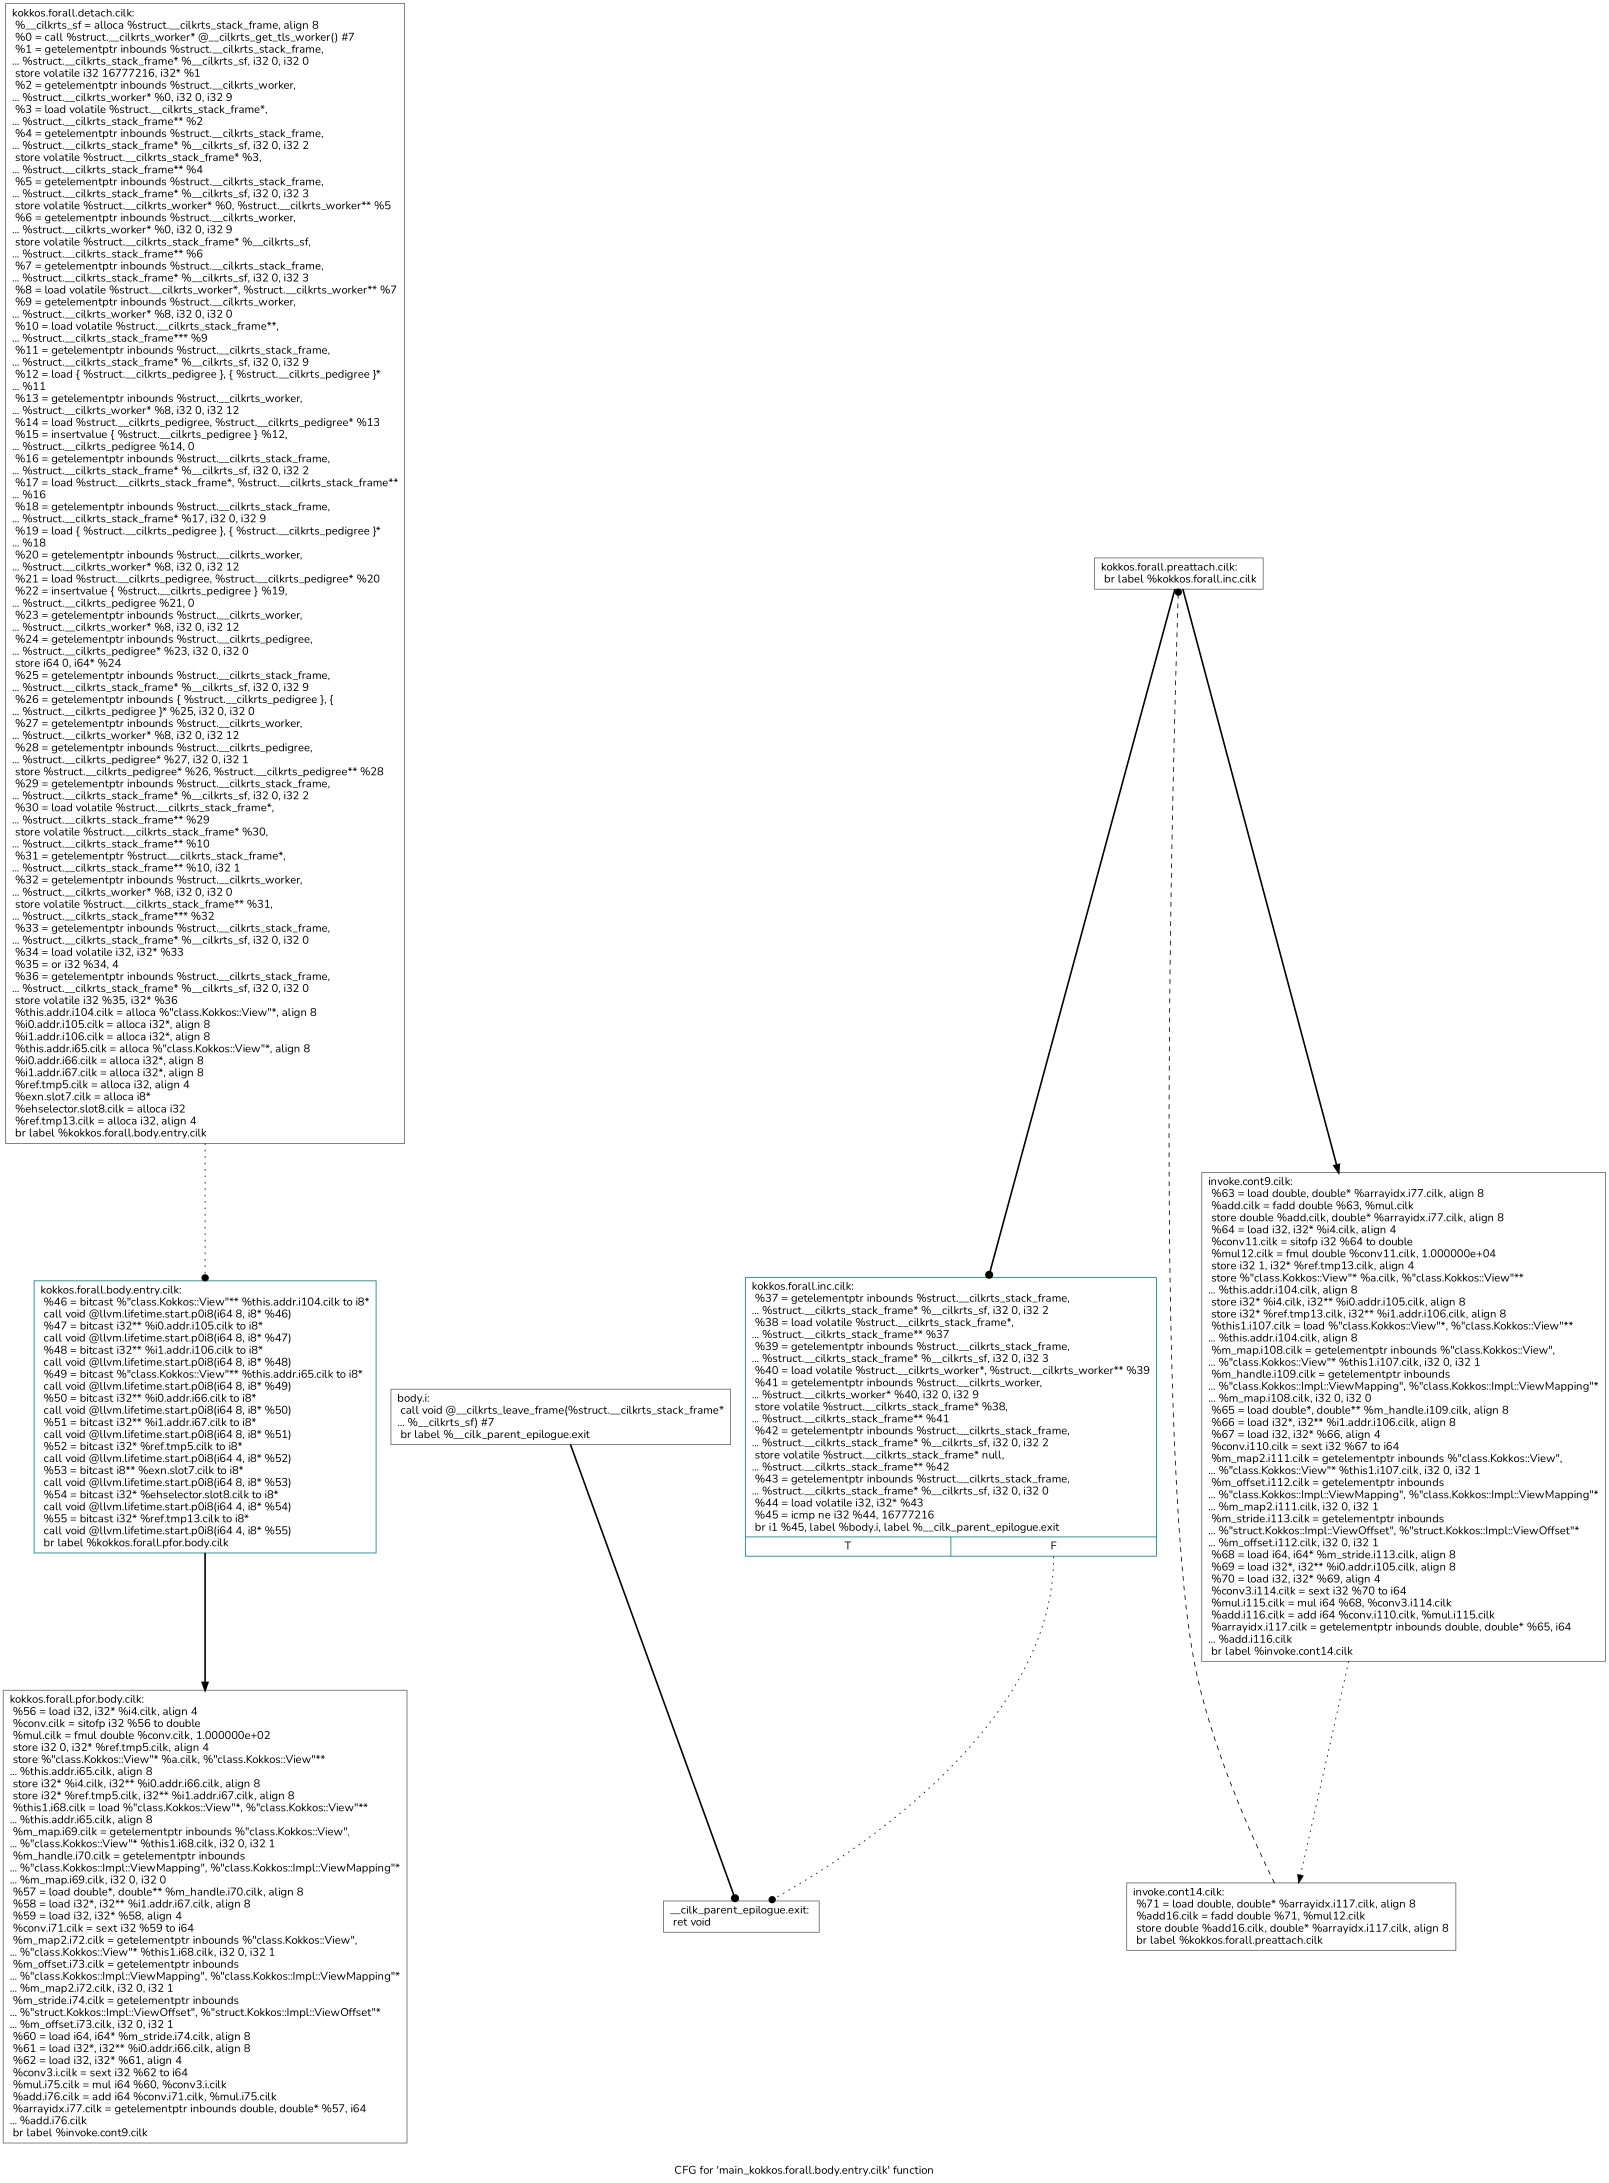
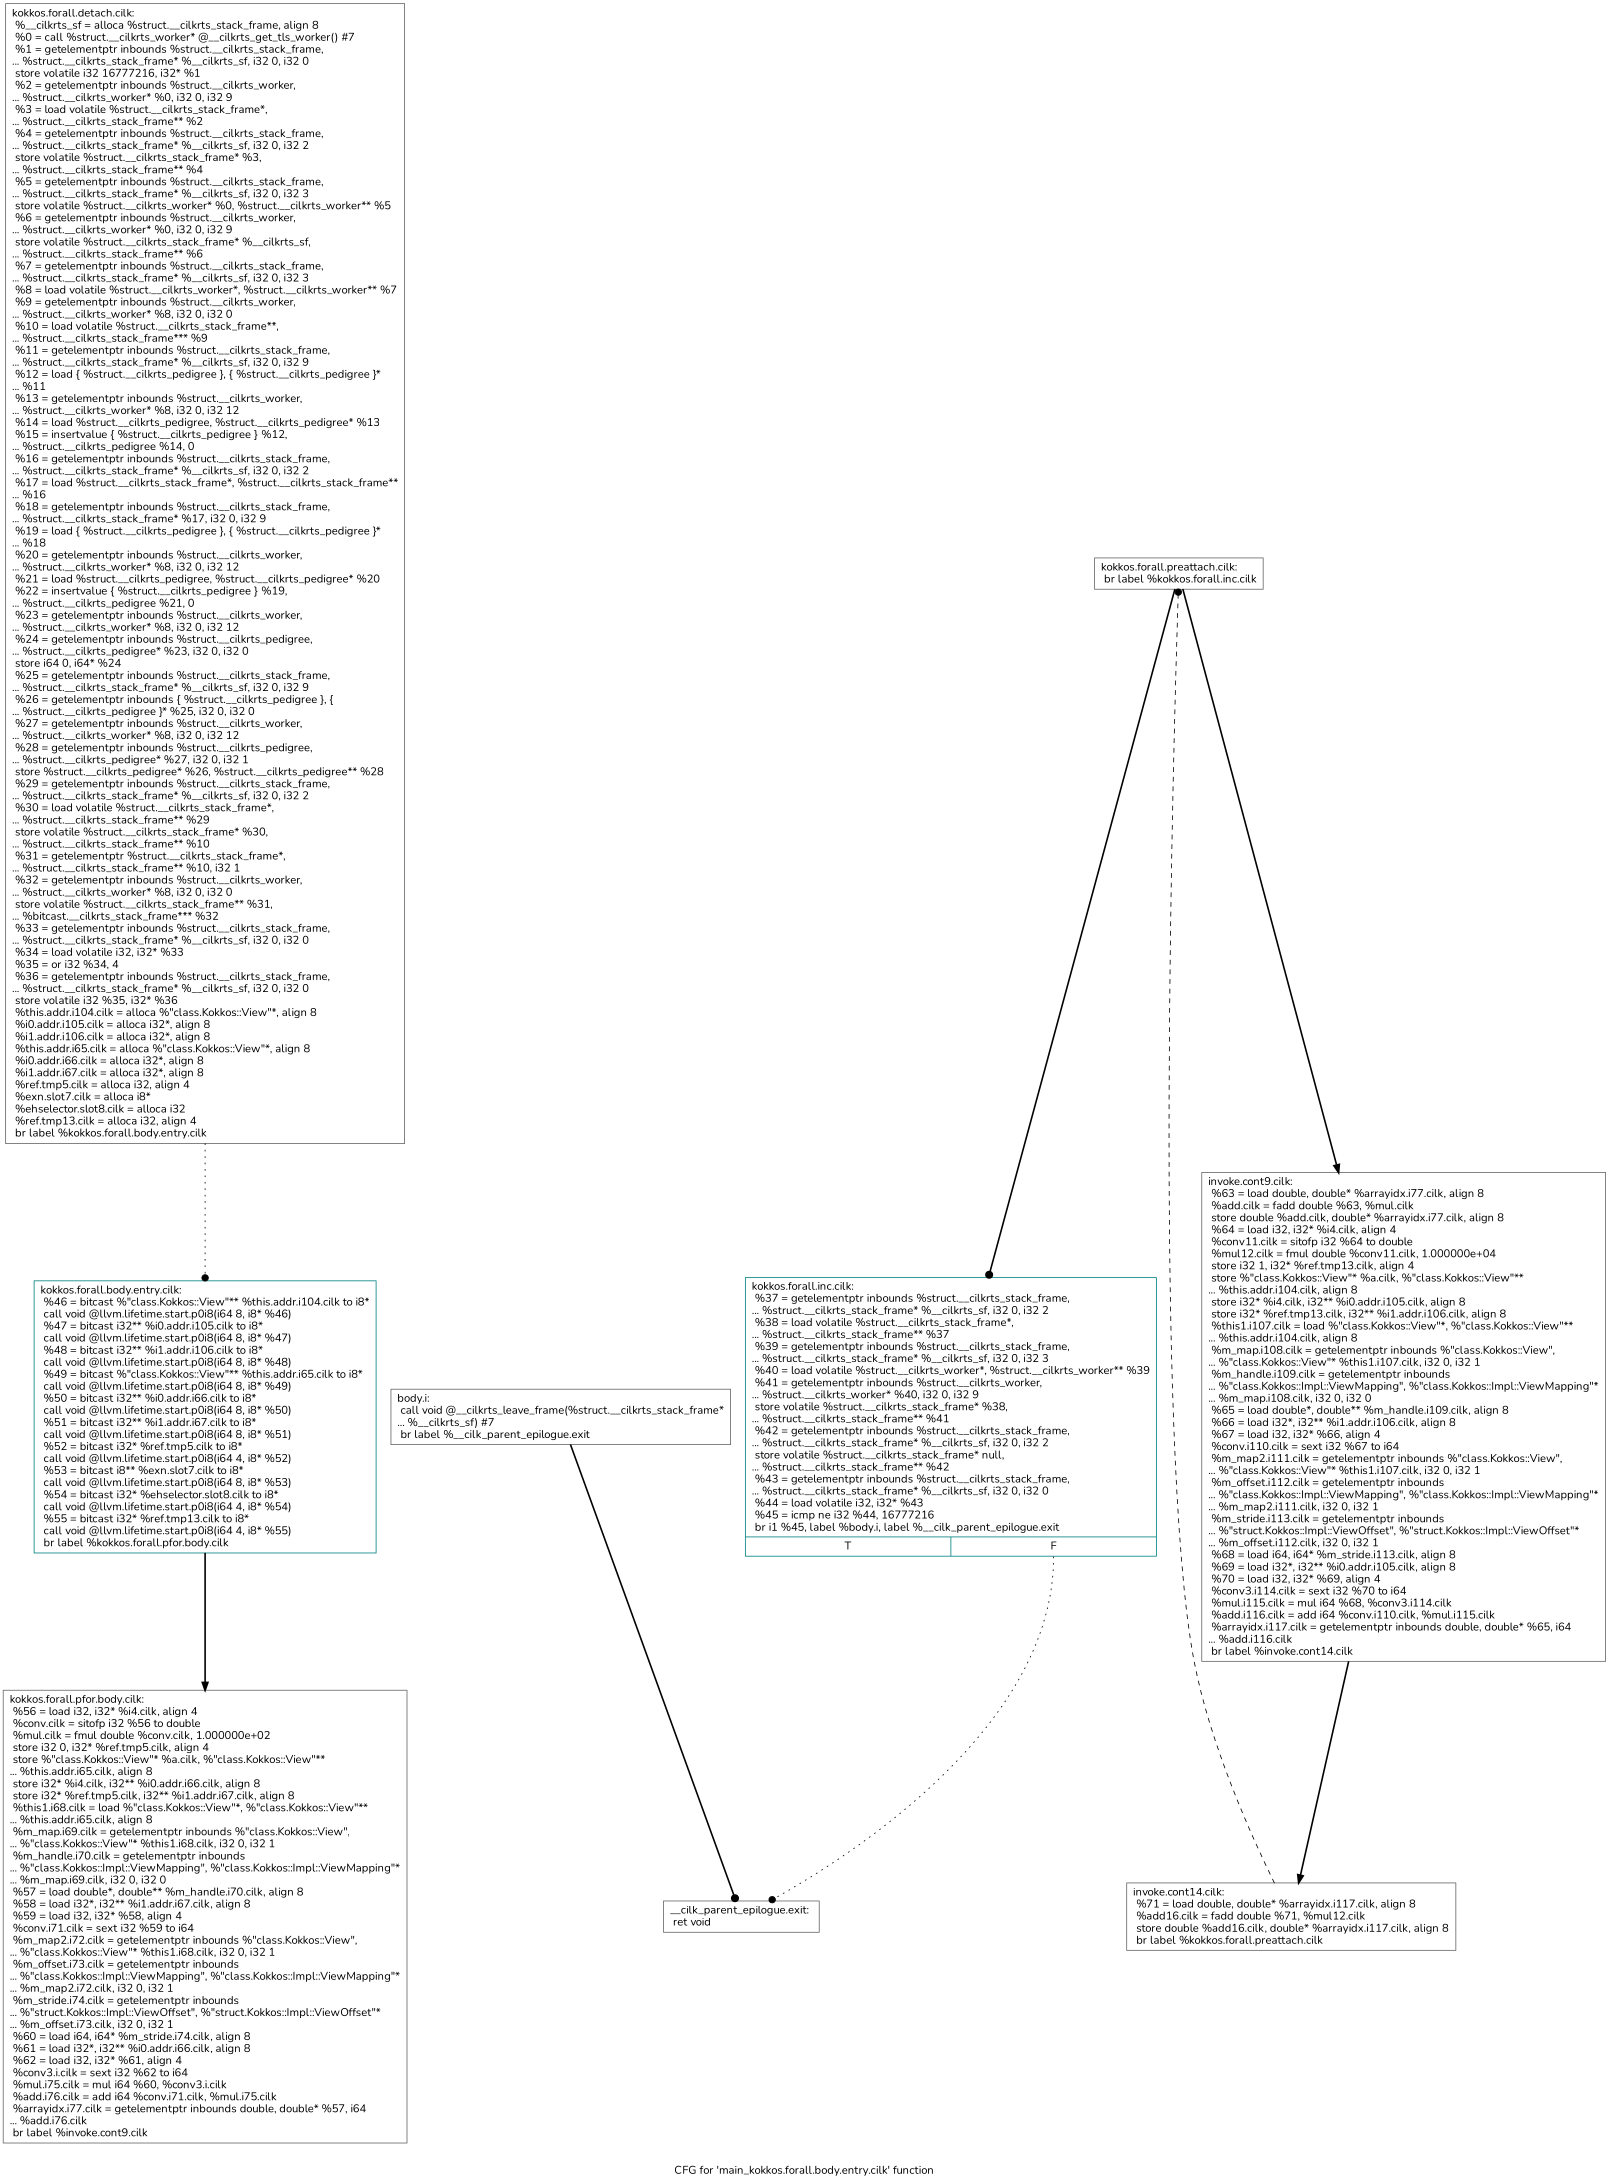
node "kokkos.forall.detach.cilk:": text "... %struct.__cilkrts_stack_frame*** %32" -> "... %bitcast.__cilkrts_stack_frame*** %32"
edge "invoke.cont9.cilk:" -> "invoke.cont14.cilk:": style dotted -> bold
